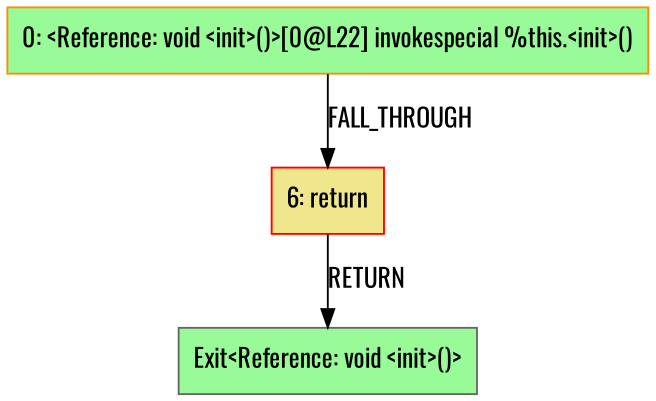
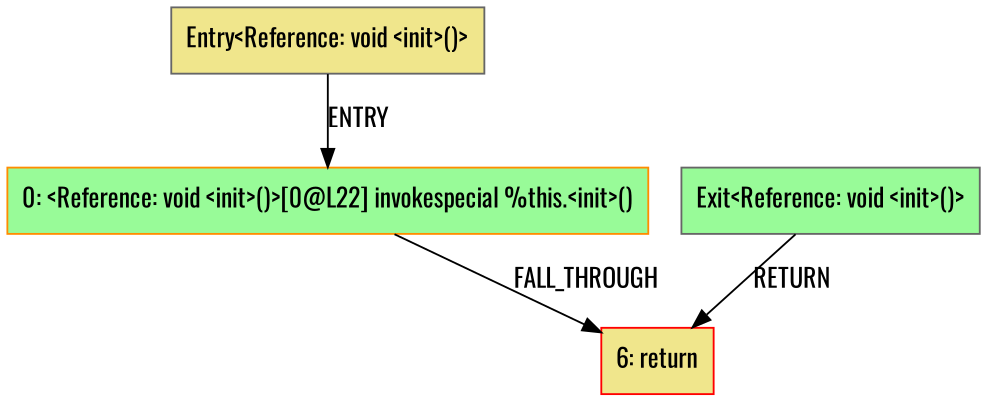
node "Entry<Reference: void <init>()>": added
edge "6: return" -> "Exit<Reference: void <init>()>": reversed
